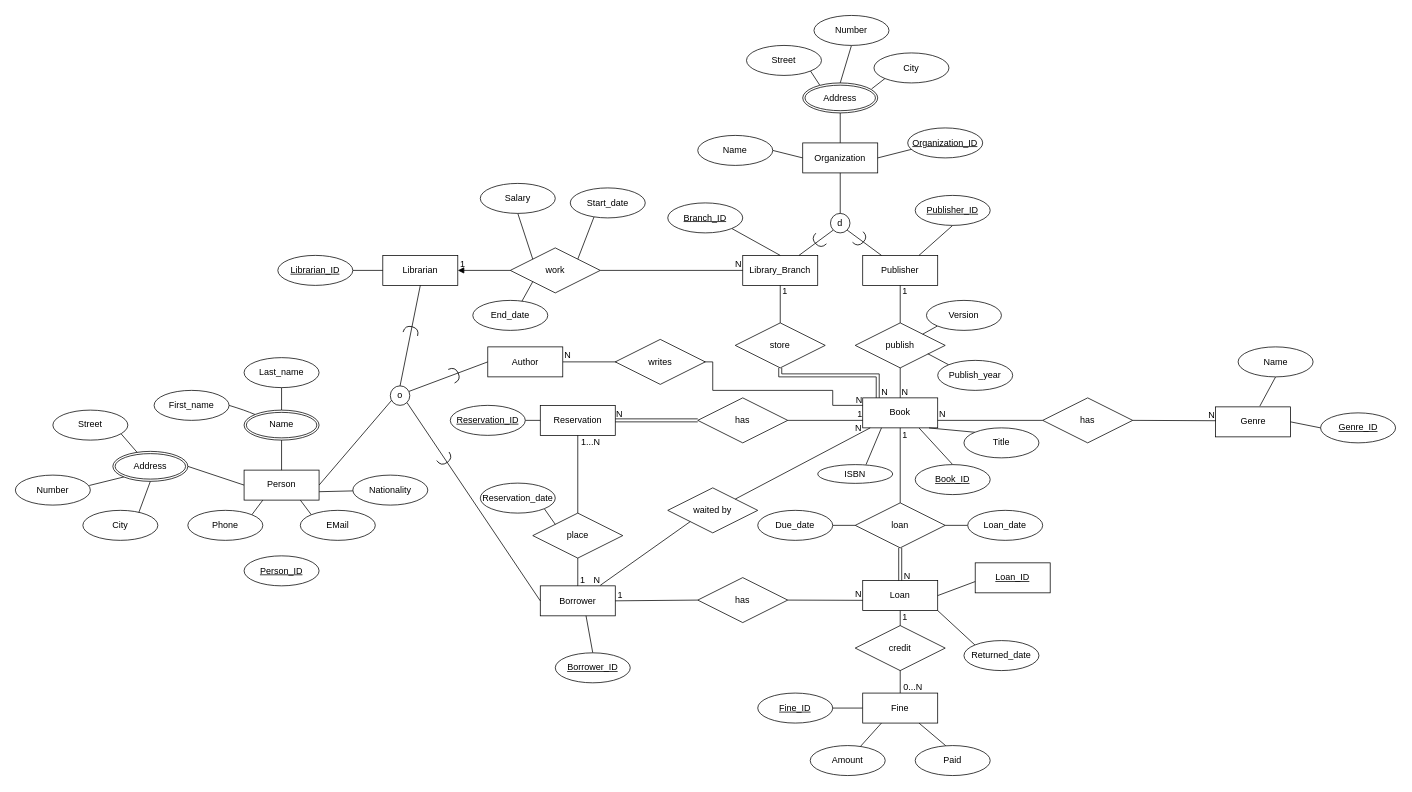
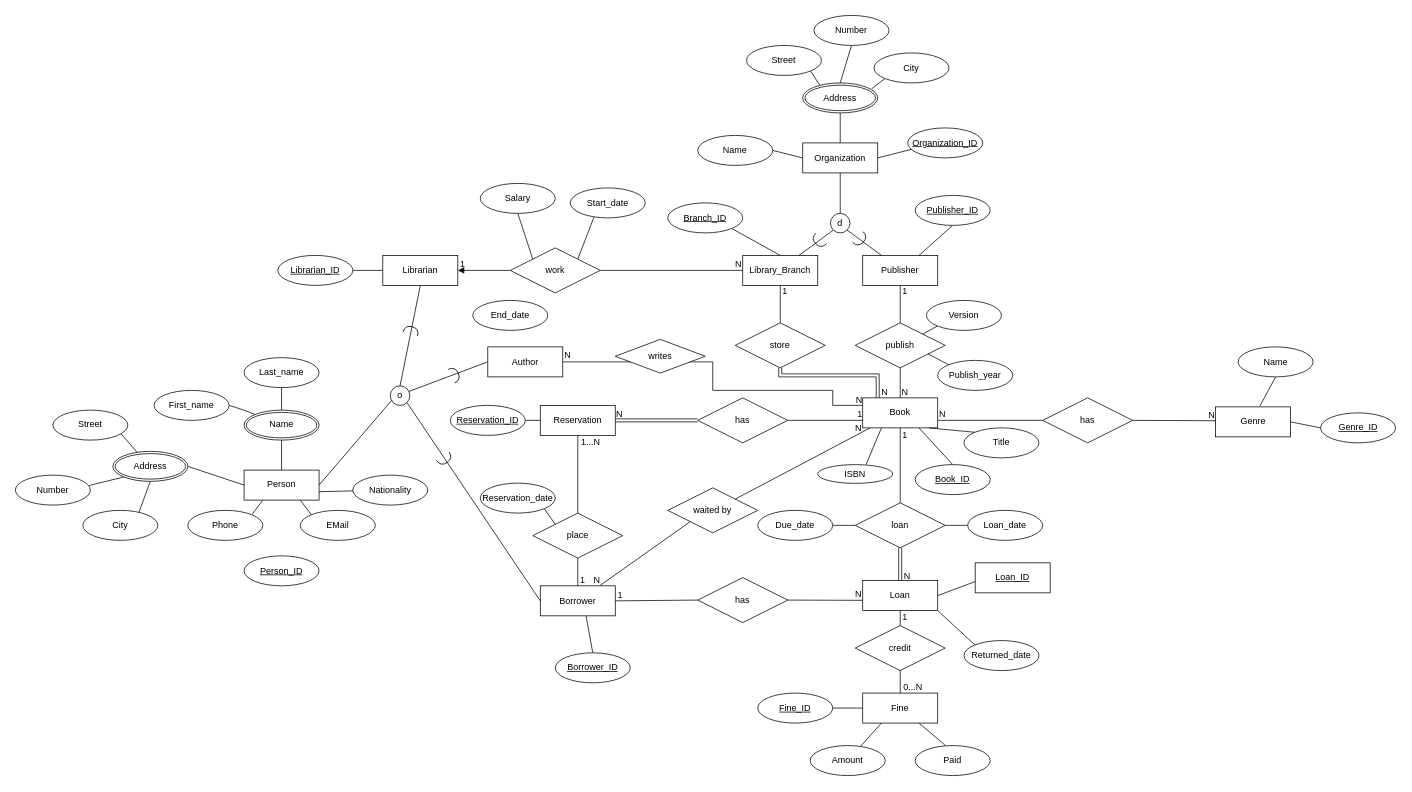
edge "work" -- "End_date": removed
node "writes": size 90x45 -> 90x34
